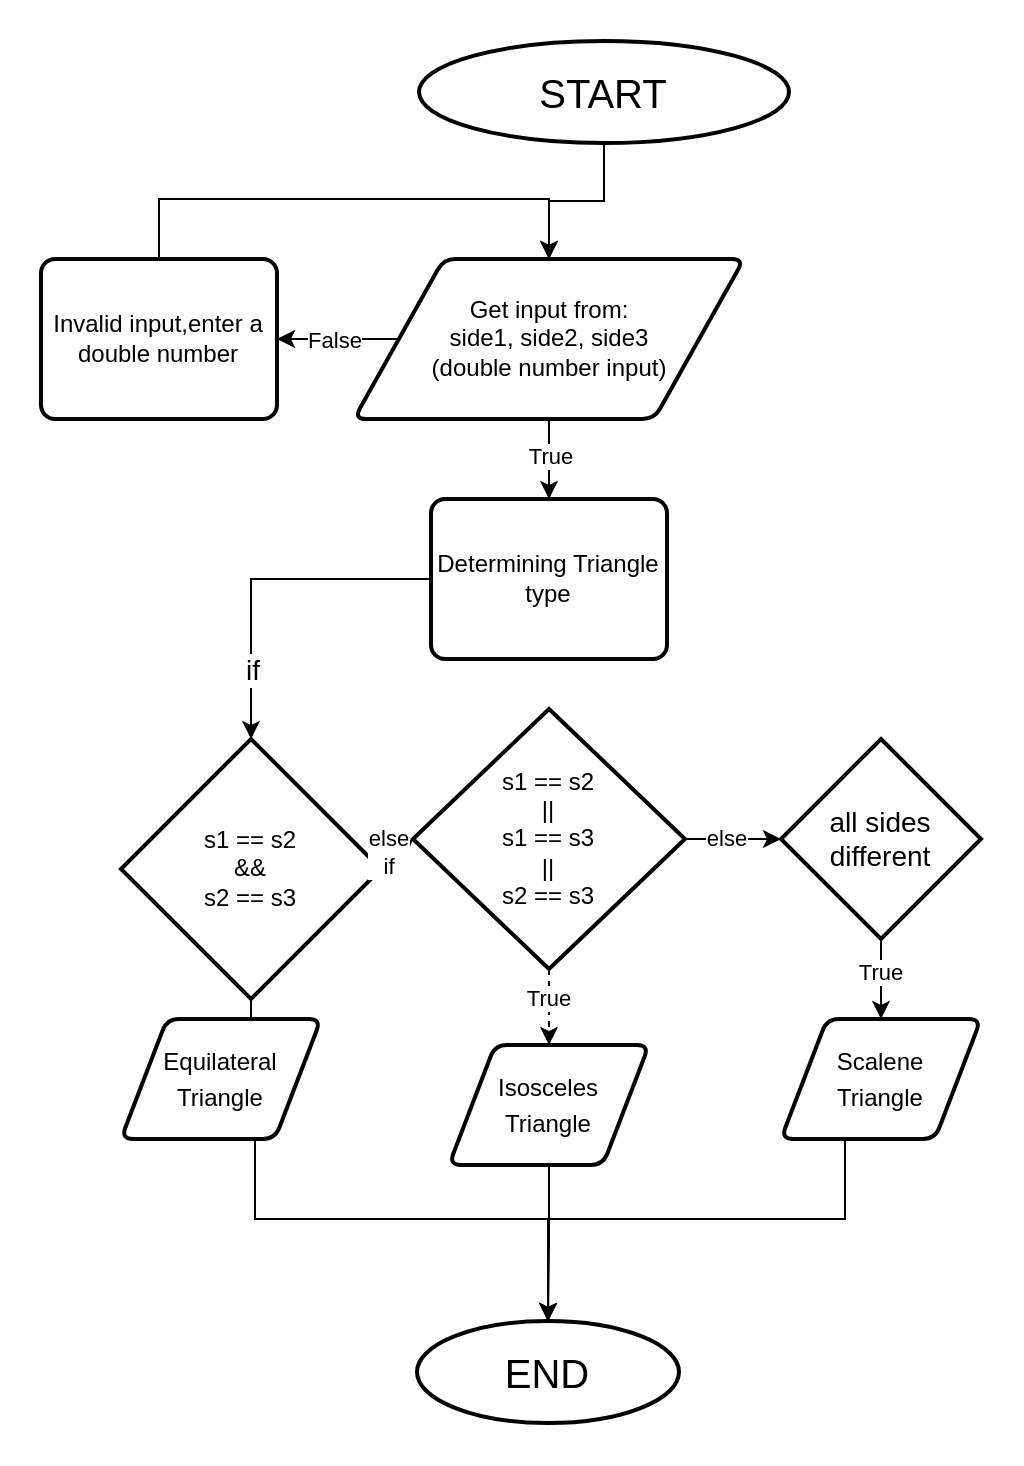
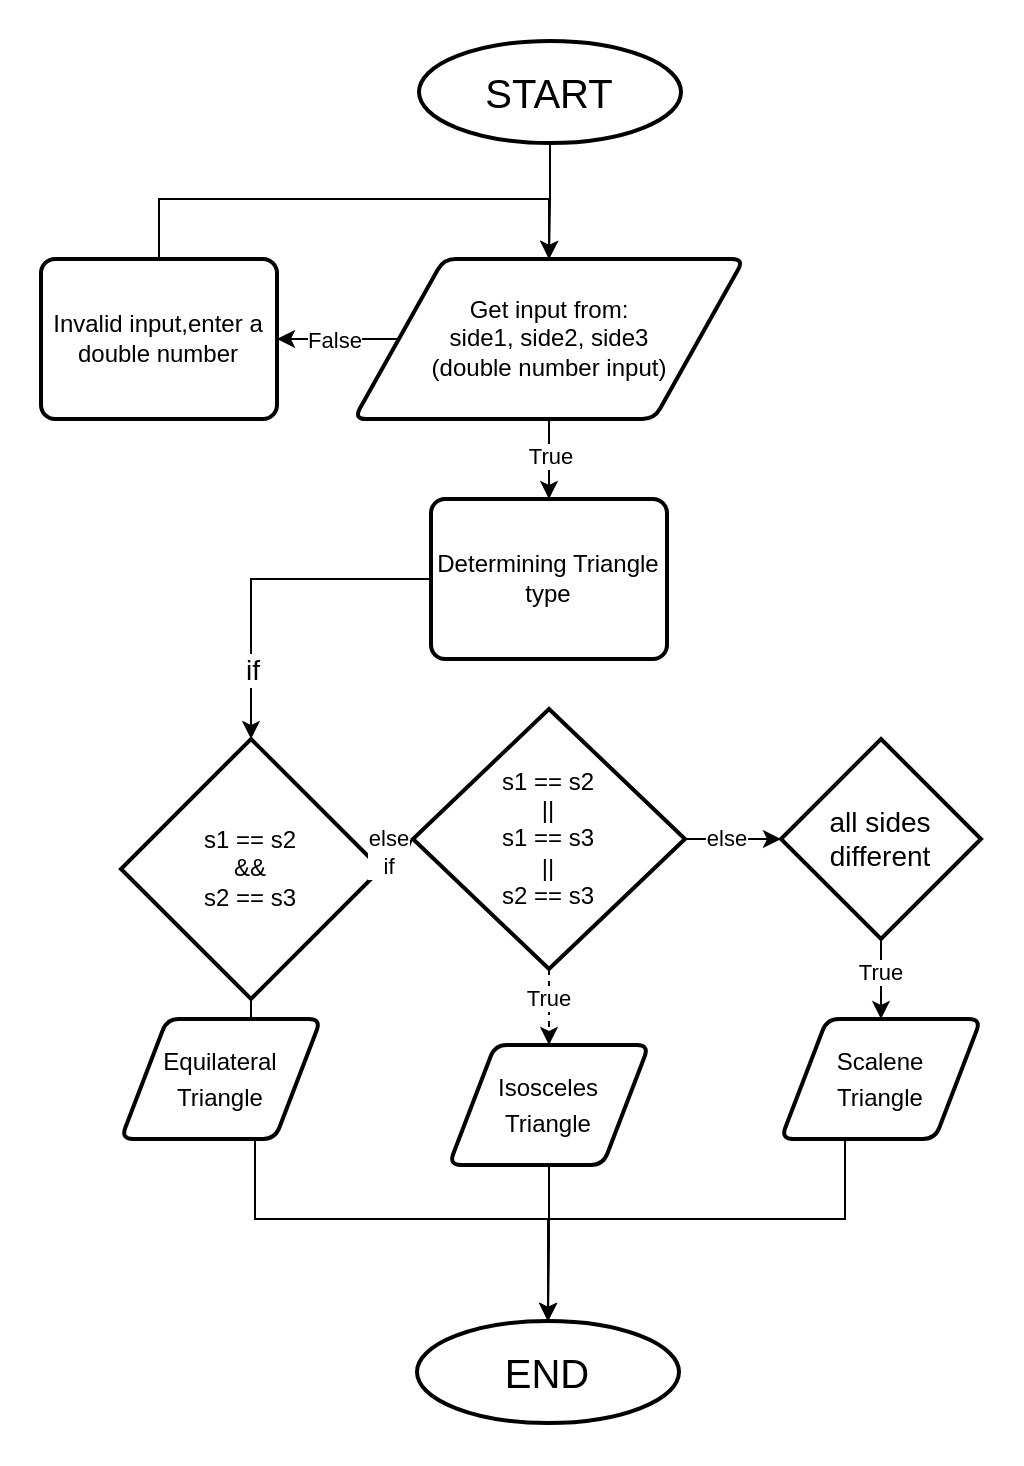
node "START": size 370x102 -> 262x102
